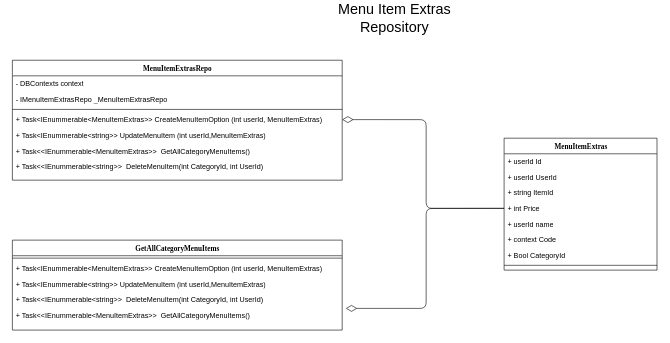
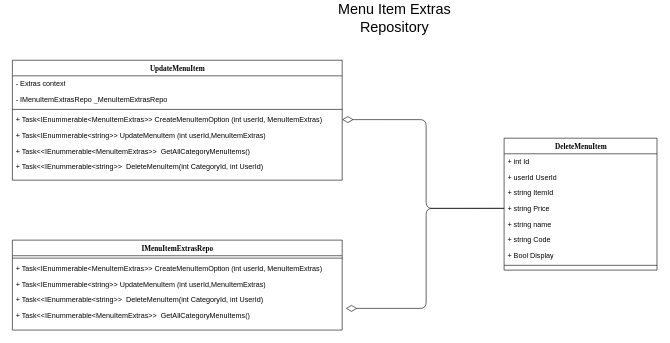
node "MenuItemExtrasRepo": label "MenuItemExtrasRepo" -> "UpdateMenuItem"
node "- DBContexts context": label "- DBContexts context" -> "- Extras context"
node "MenuItemExtras": label "MenuItemExtras" -> "DeleteMenuItem"
node "+ userId Id": label "+ userId Id" -> "+ int Id"
node "+ int Price": label "+ int Price" -> "+ string Price"
node "+ userId name": label "+ userId name" -> "+ string name"
node "+ context Code": label "+ context Code" -> "+ string Code"
node "GetAllCategoryMenuItems": label "GetAllCategoryMenuItems" -> "IMenuItemExtrasRepo"
node "+ Bool CategoryId": label "+ Bool CategoryId" -> "+ Bool Display"
